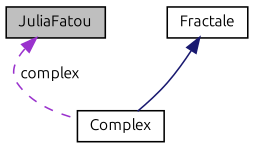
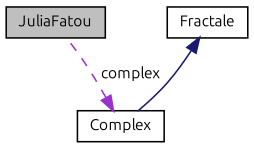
edge "Complex" -> "JuliaFatou": reversed
